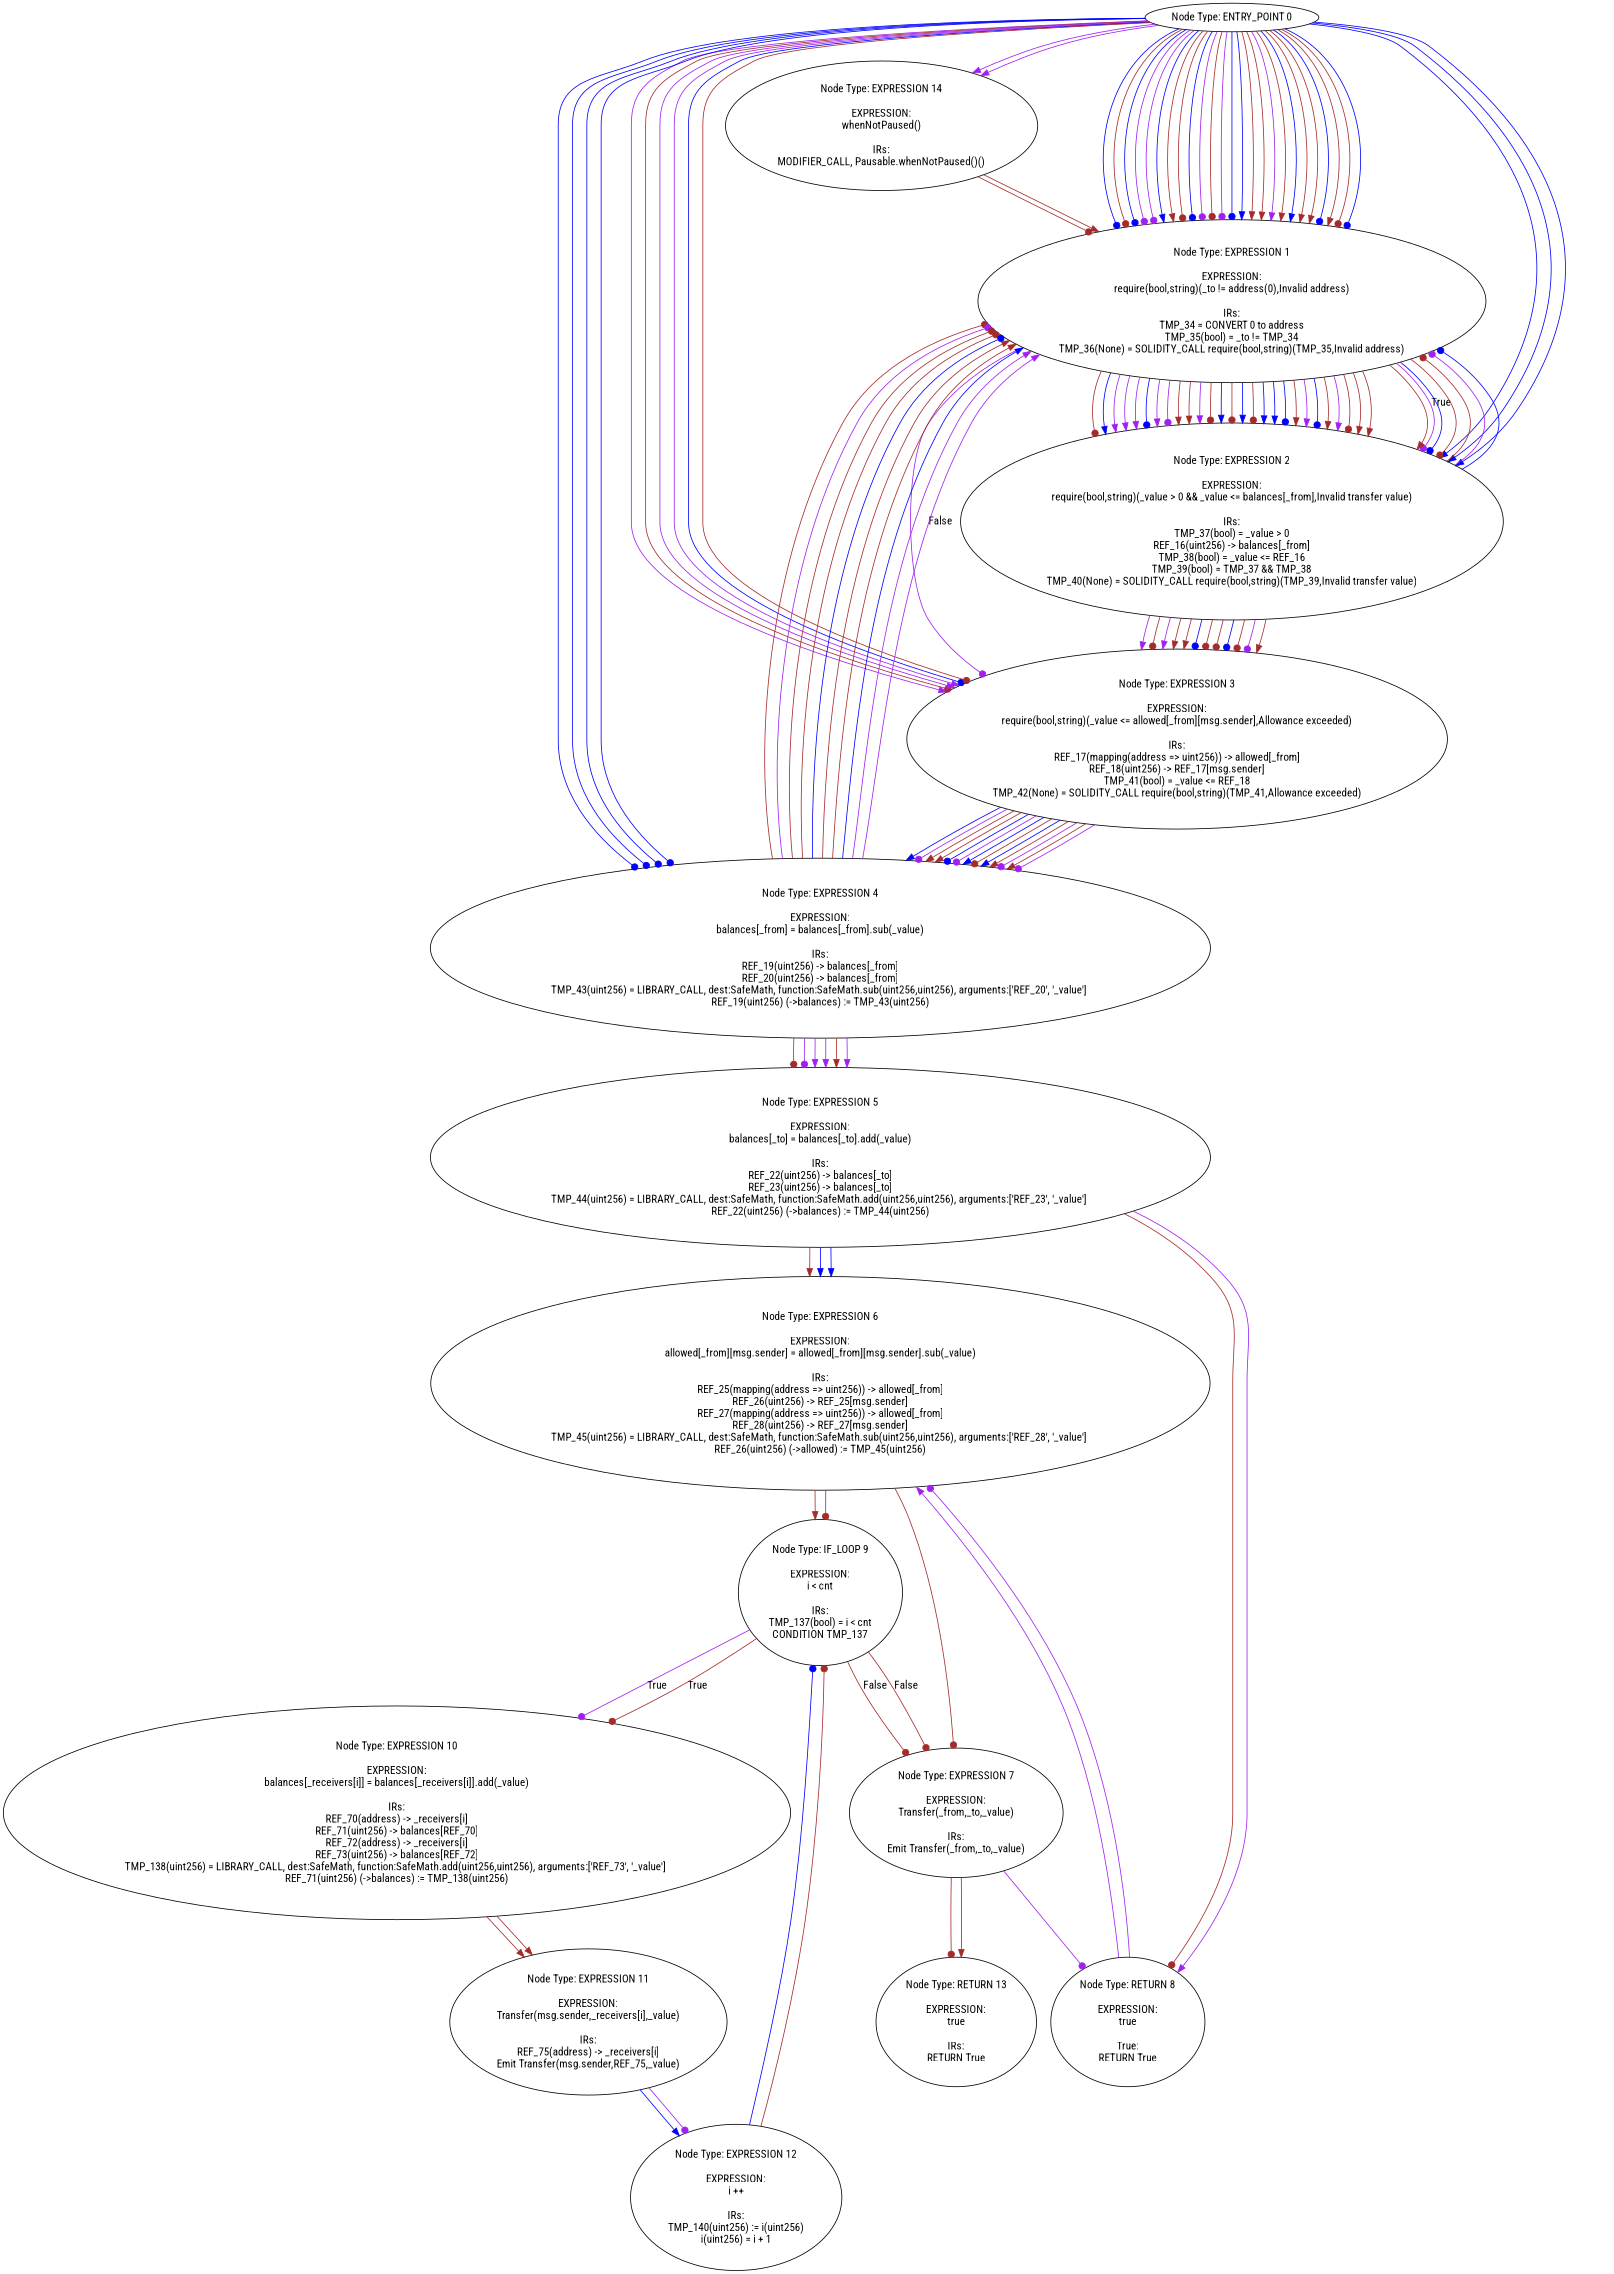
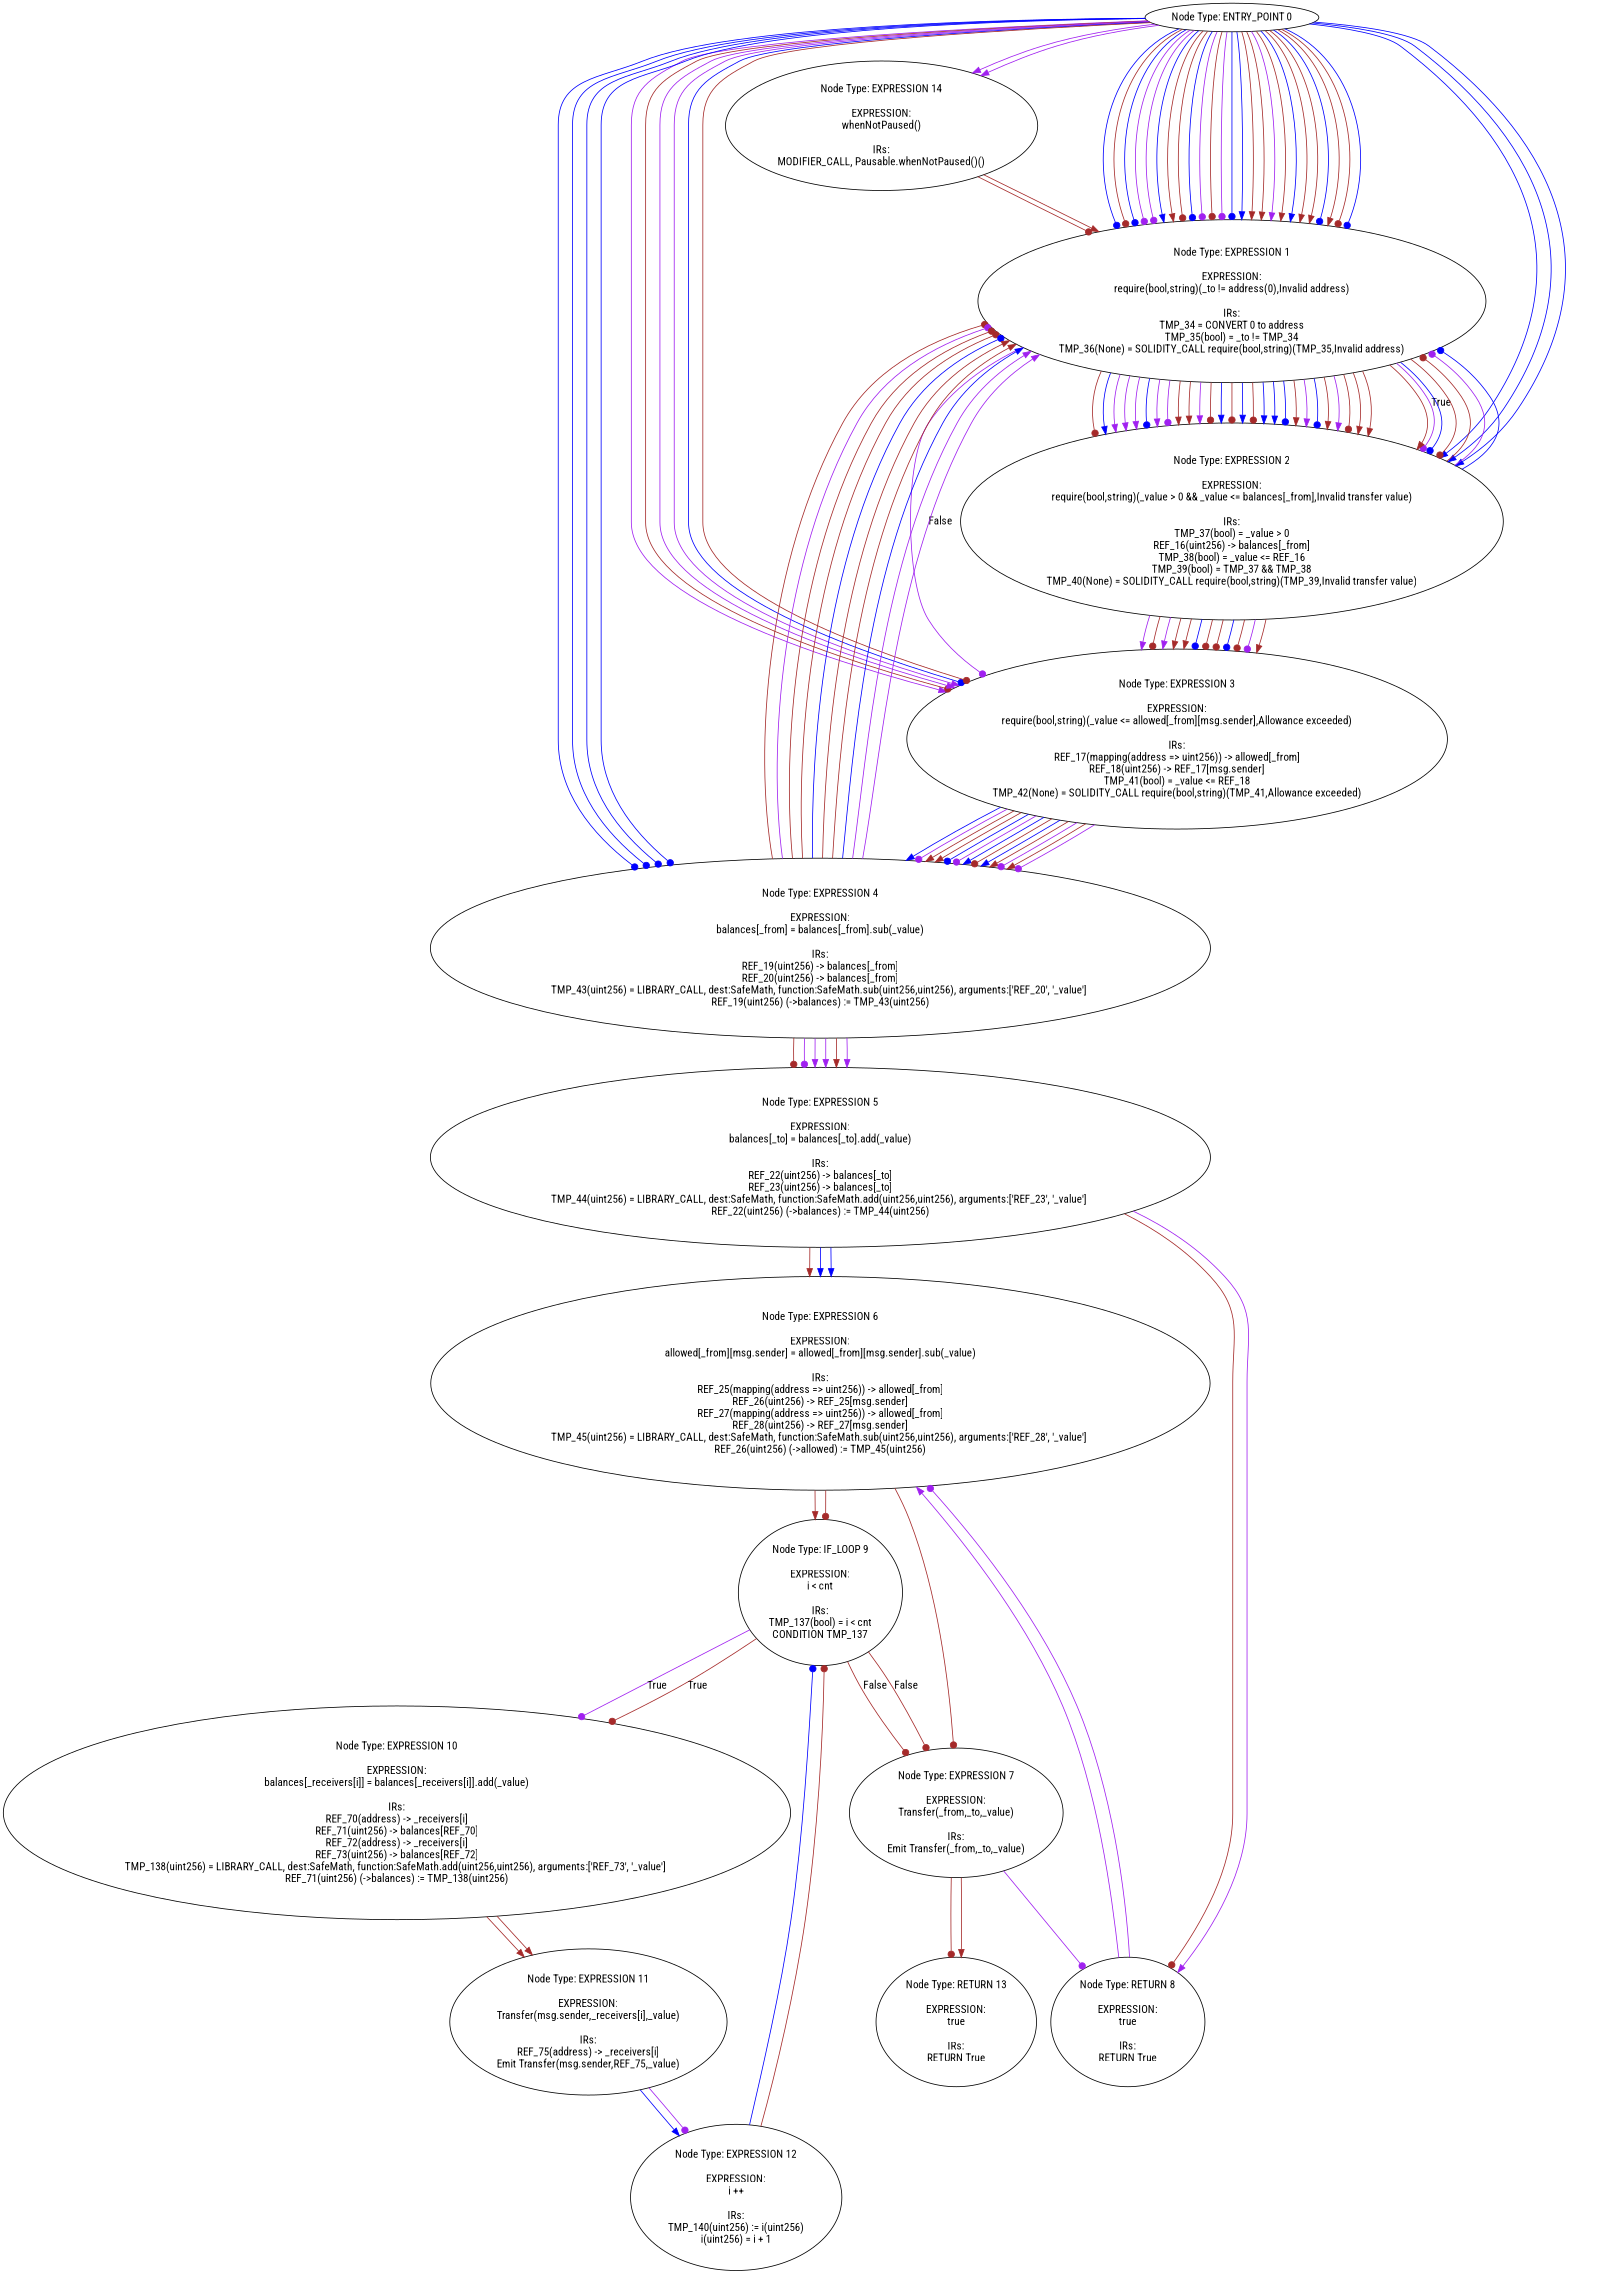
node "Node Type: RETURN 8 EXPRESSION: true True: RETURN True": label "Node Type: RETURN 8 EXPRESSION: true True: RETURN True" -> "Node Type: RETURN 8 EXPRESSION: true IRs: RETURN True"
